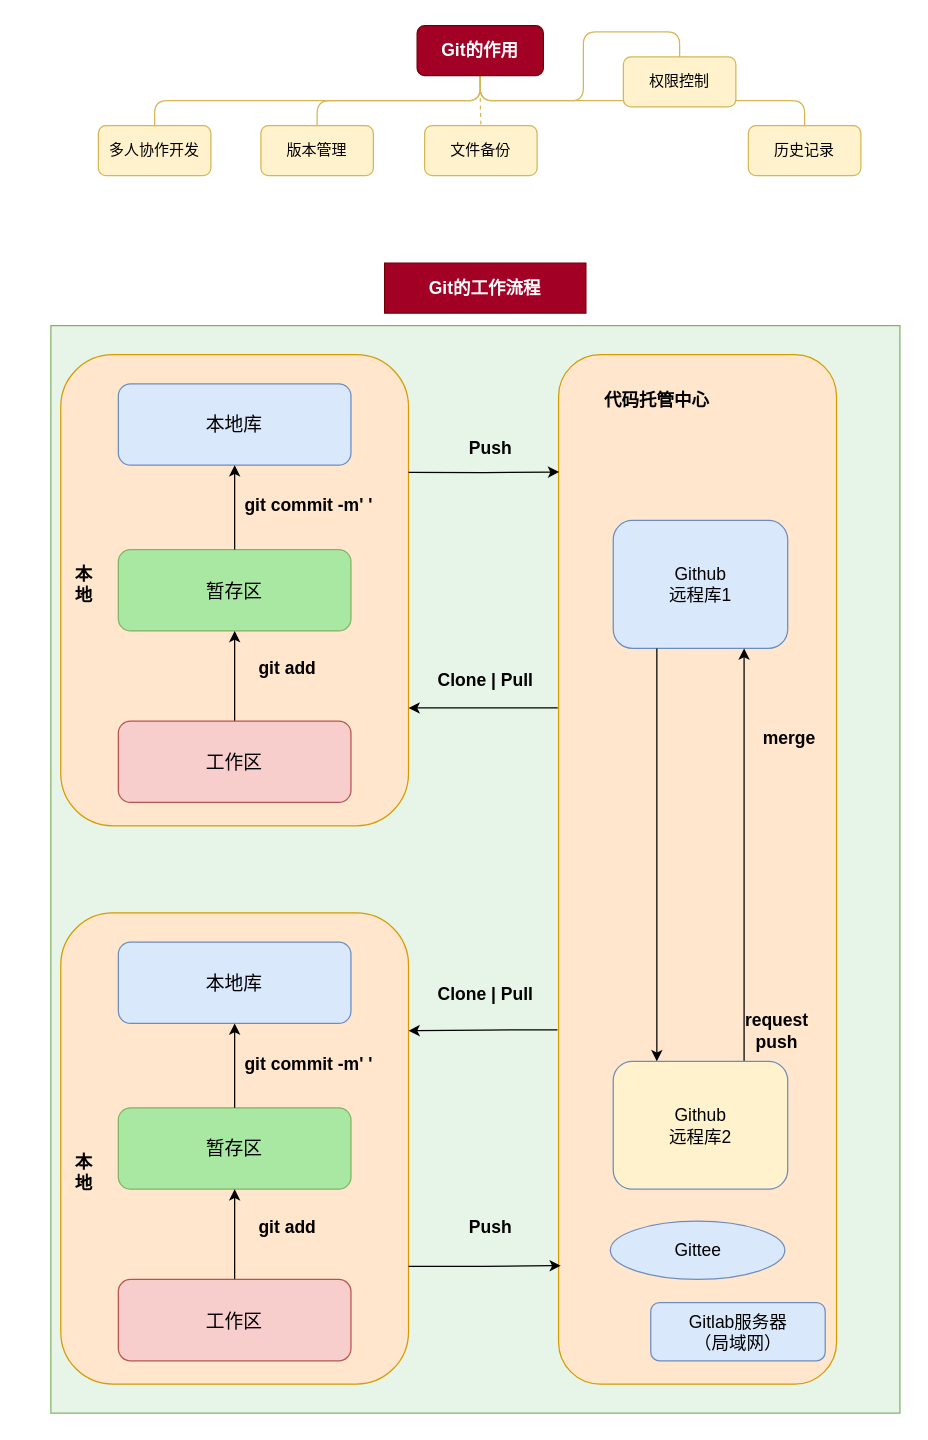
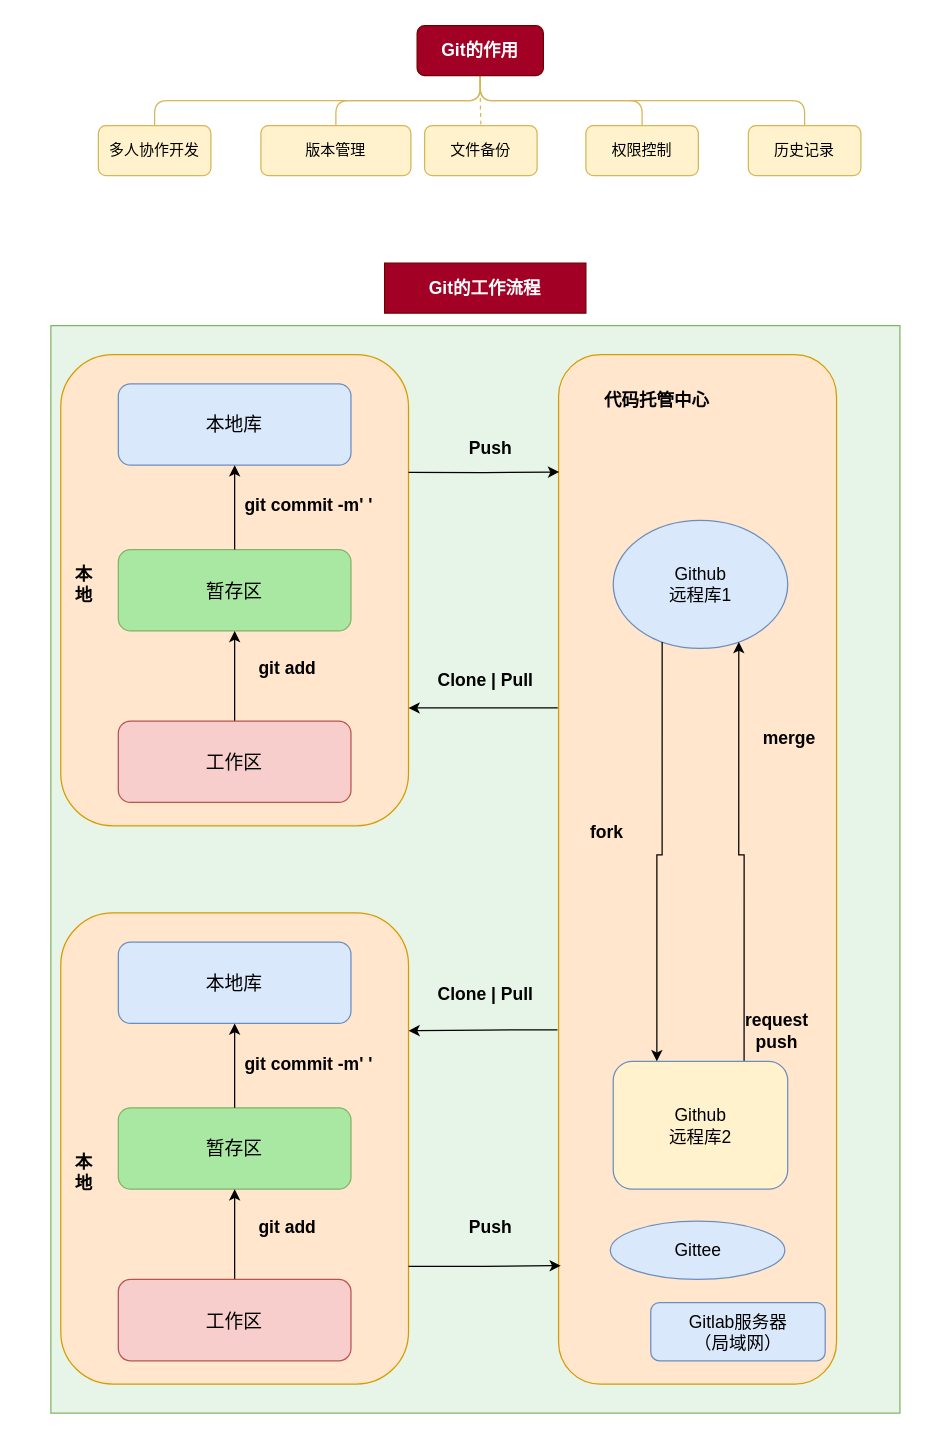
node "权限控制": moved (679, 82) -> (642, 151)
node "版本管理": size 113x50 -> 150x50
node "Github 远程库1": shape rounded rectangle -> ellipse
node "fork": added
